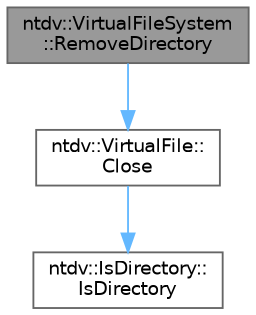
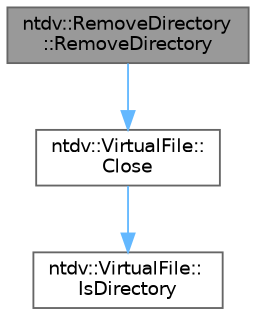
node "ntdv::VirtualFileSystem ::RemoveDirectory": label "ntdv::VirtualFileSystem ::RemoveDirectory" -> "ntdv::RemoveDirectory ::RemoveDirectory"
node "ntdv::IsDirectory:: IsDirectory": label "ntdv::IsDirectory:: IsDirectory" -> "ntdv::VirtualFile:: IsDirectory"
